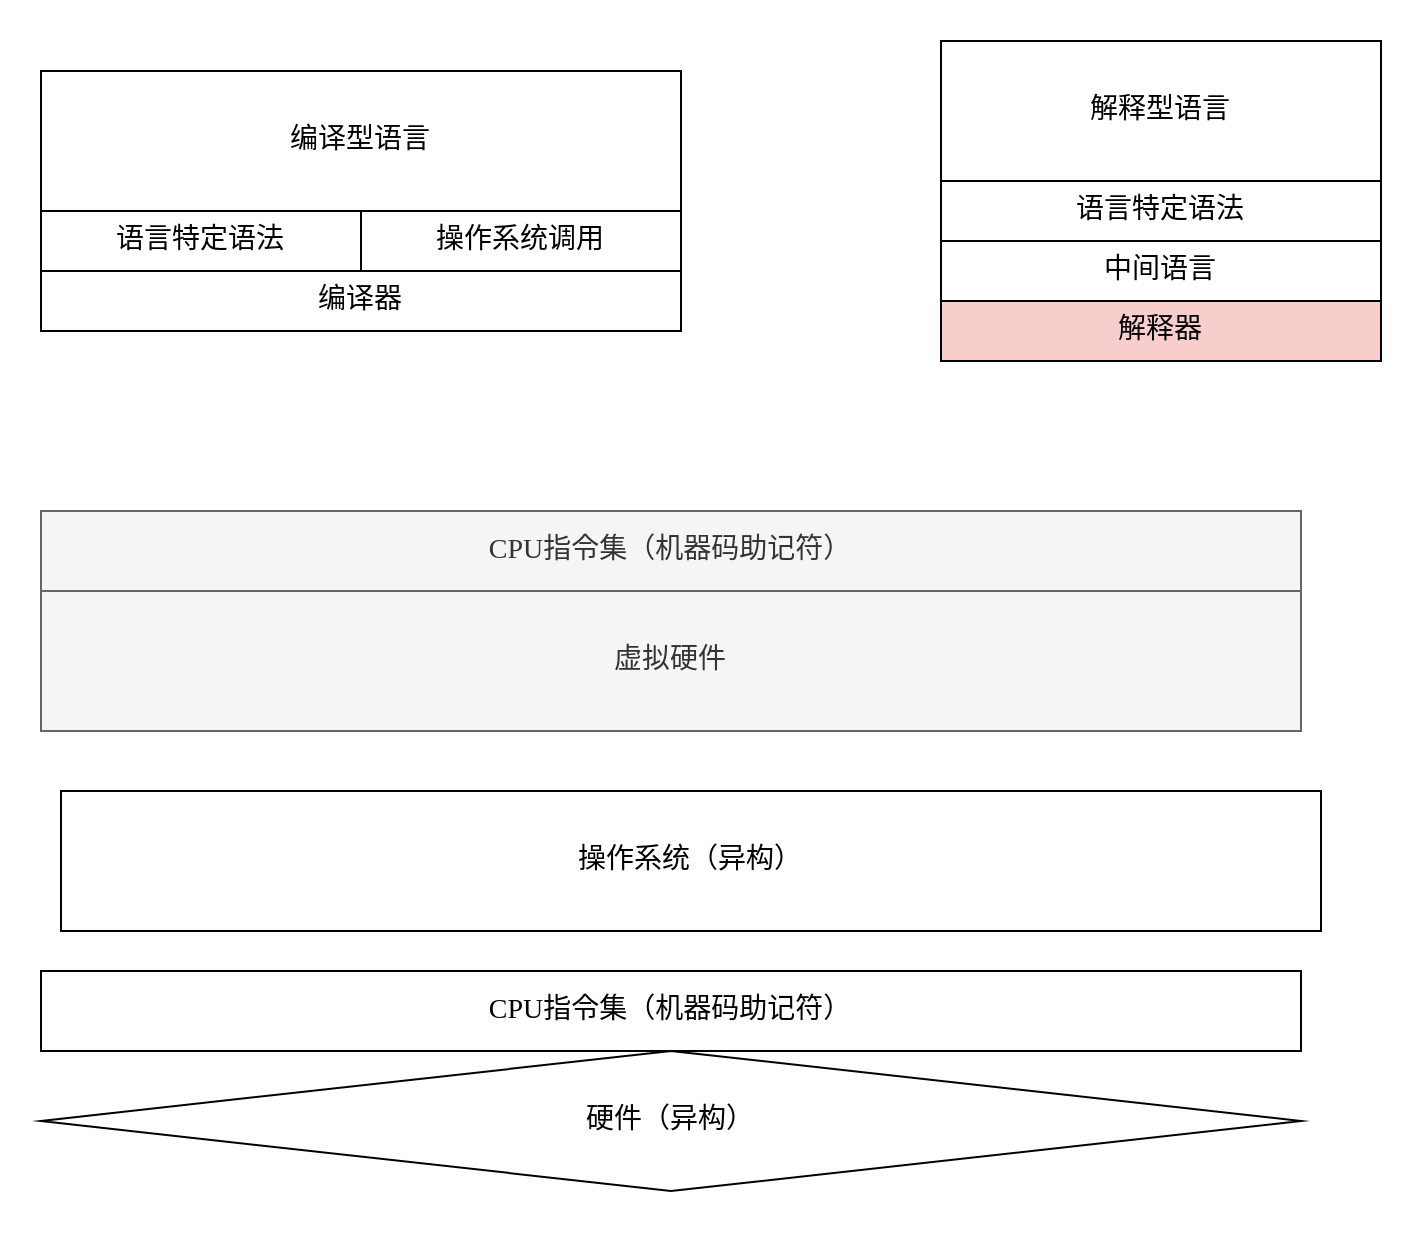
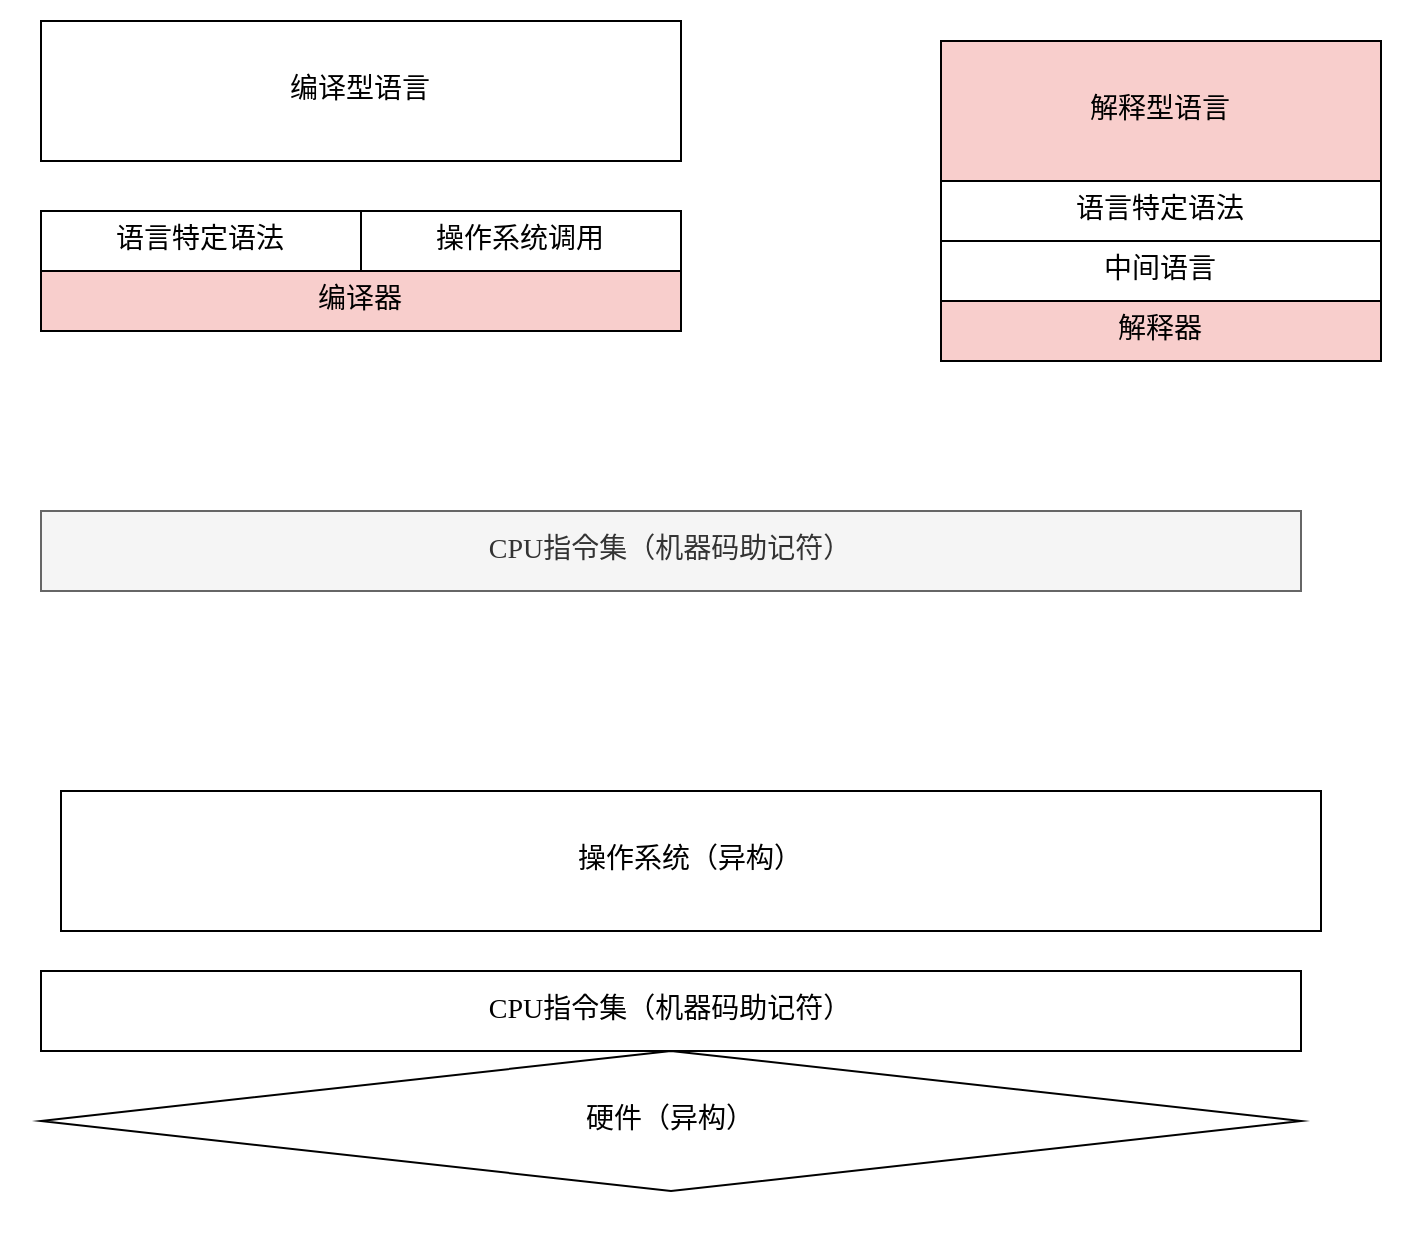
node "解释型语言": fillcolor #ffffff -> #f8cecc
node "编译型语言": moved (361, 141) -> (361, 91)
node "编译器": fillcolor #ffffff -> #f8cecc
node "虚拟硬件": removed
